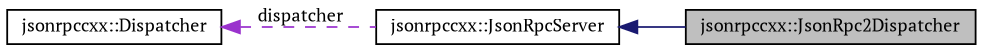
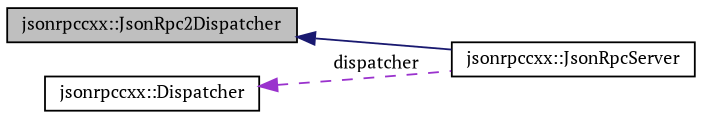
edge "jsonrpccxx::JsonRpc2Dispatcher" -> "jsonrpccxx::JsonRpcServer": reversed
